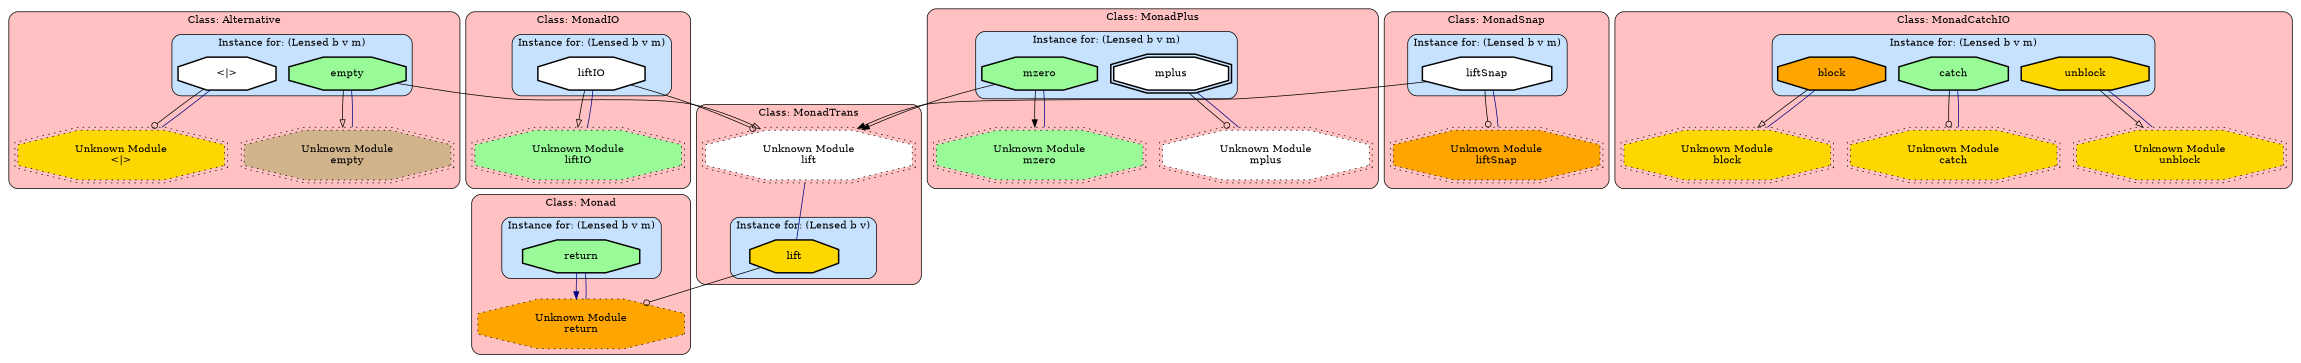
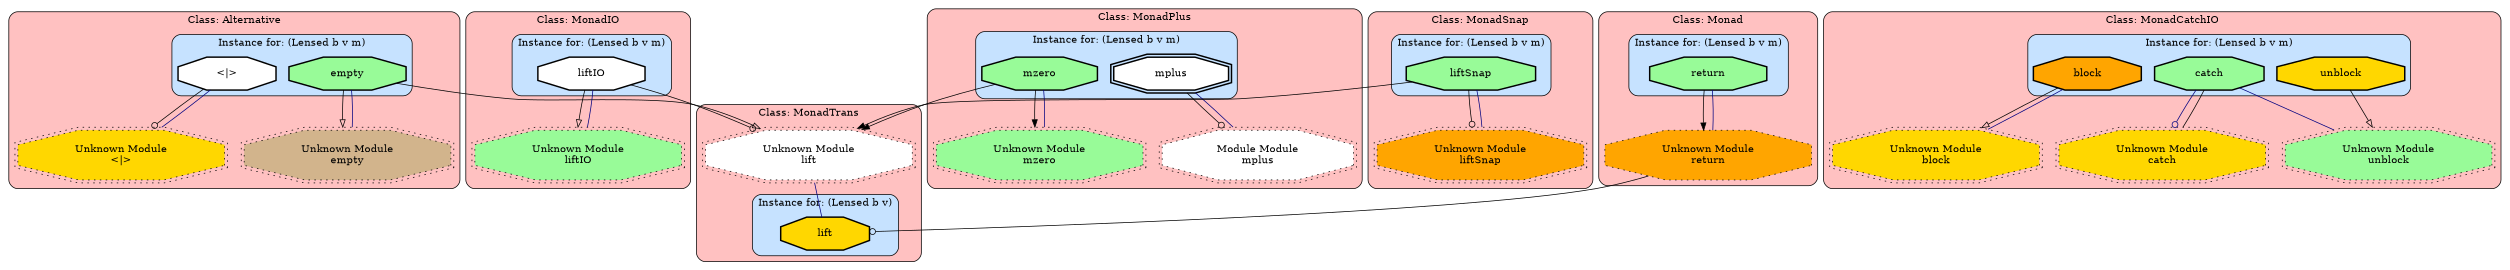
node "liftSnap": fillcolor white -> palegreen
edge "catch" -> "Unknown Module catch": color black -> navy
edge "unblock" -- "Unknown Module unblock": now "catch" -- "Unknown Module unblock"
edge "catch" -- "Unknown Module catch": color navy -> black
node "Unknown Module mplus": label "Unknown Module mplus" -> "Module Module mplus"
node "Unknown Module unblock": fillcolor gold -> palegreen
edge "lift" -> "Unknown Module return": reversed
edge "return" -> "Unknown Module return": color navy -> black
